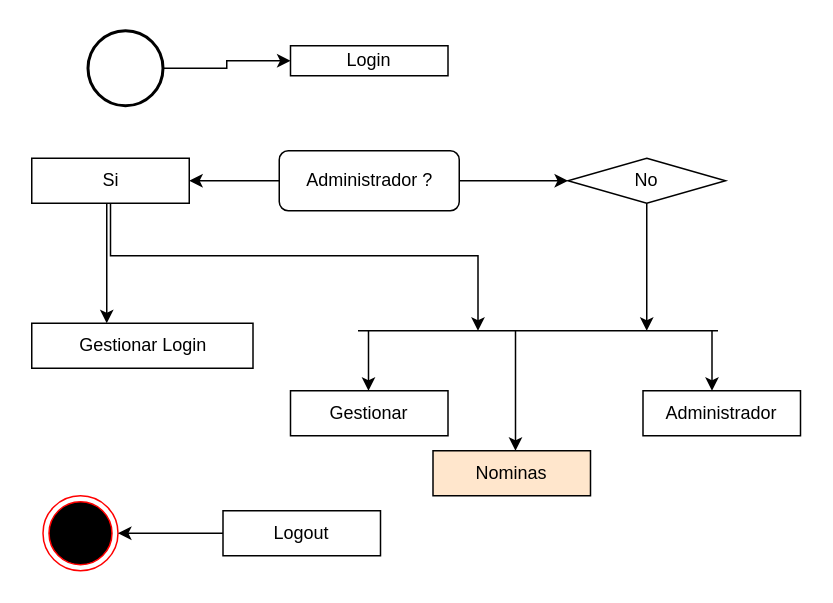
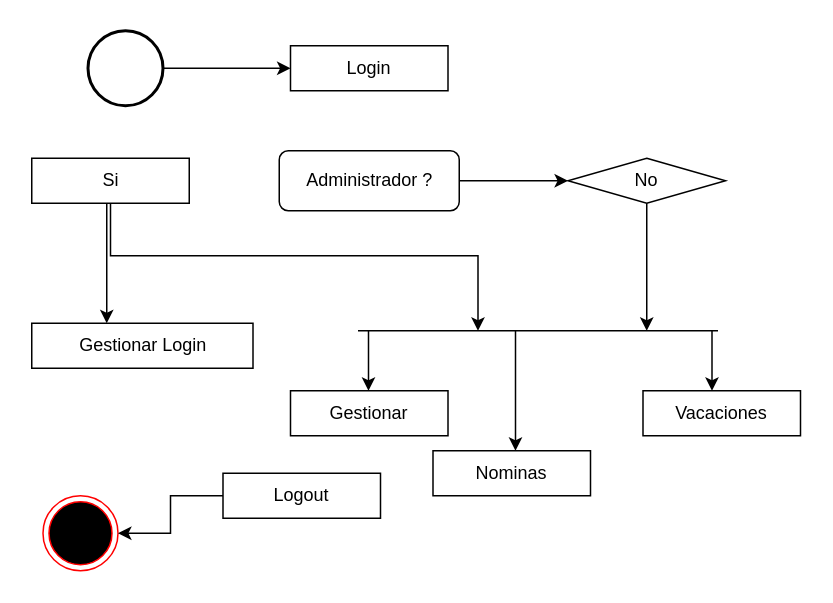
node "Login": size 158x30 -> 158x45
edge "Administrador ?" -> "Si": removed
node "Administrador": label "Administrador" -> "Vacaciones"
node "Nominas": fillcolor #ffe6cc -> #ffffff
node "Logout": moved (302, 533) -> (302, 496)
